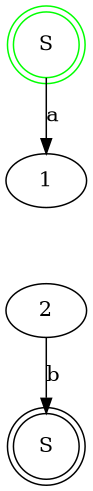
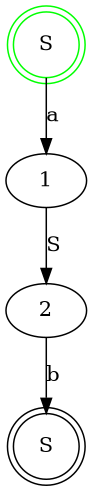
edge "1" -> "2": added, label "S"
